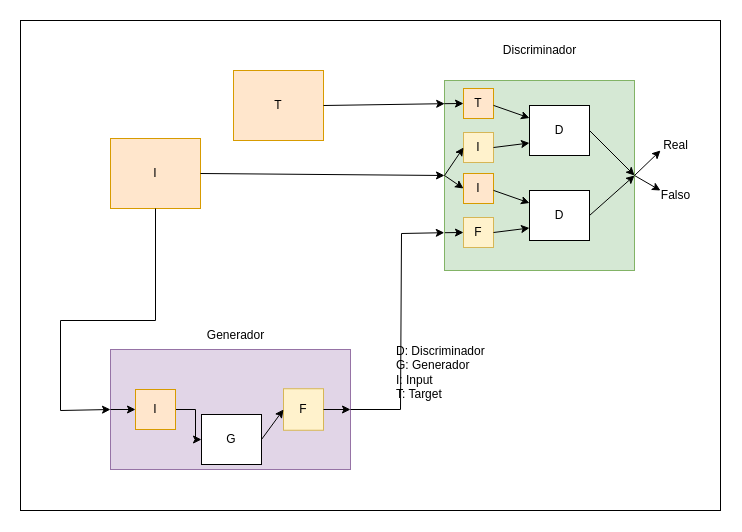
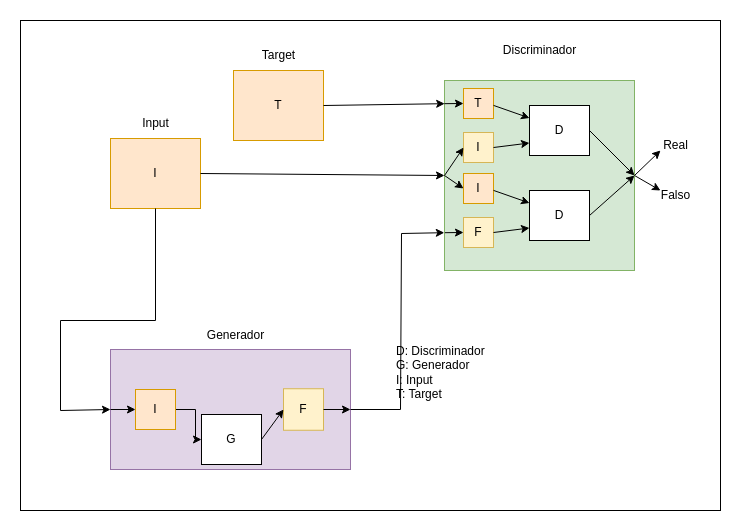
node "Target": added
node "Input": added
